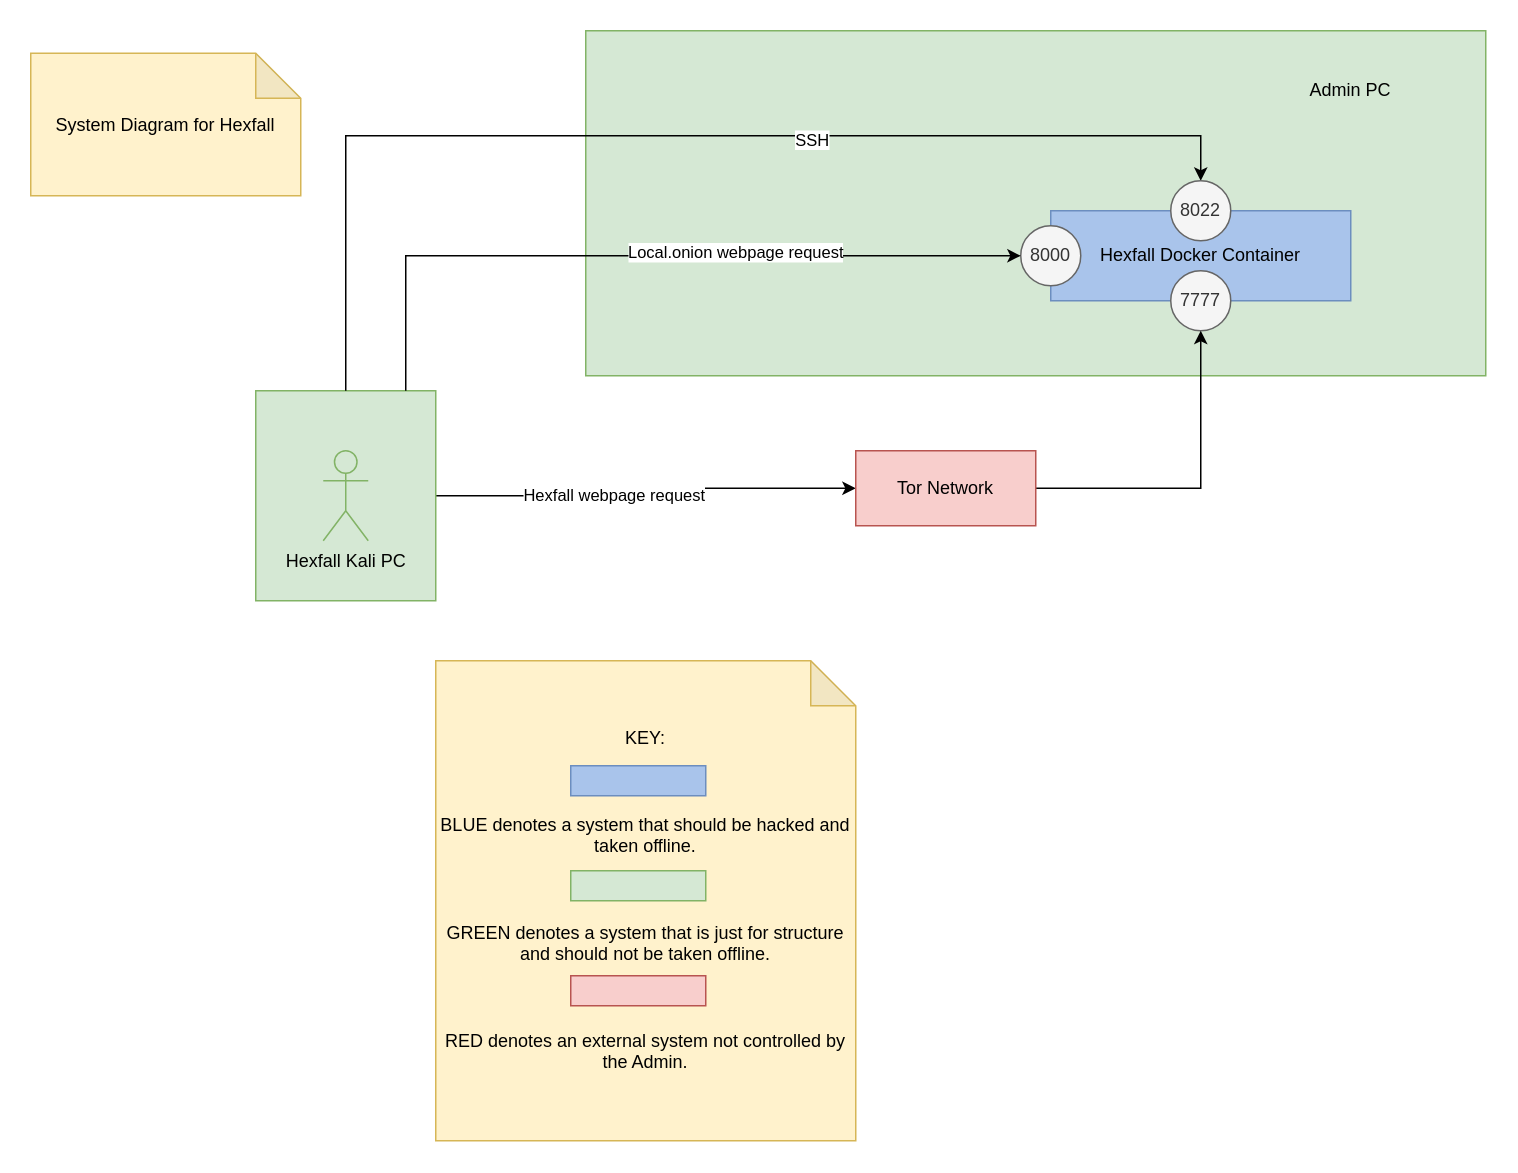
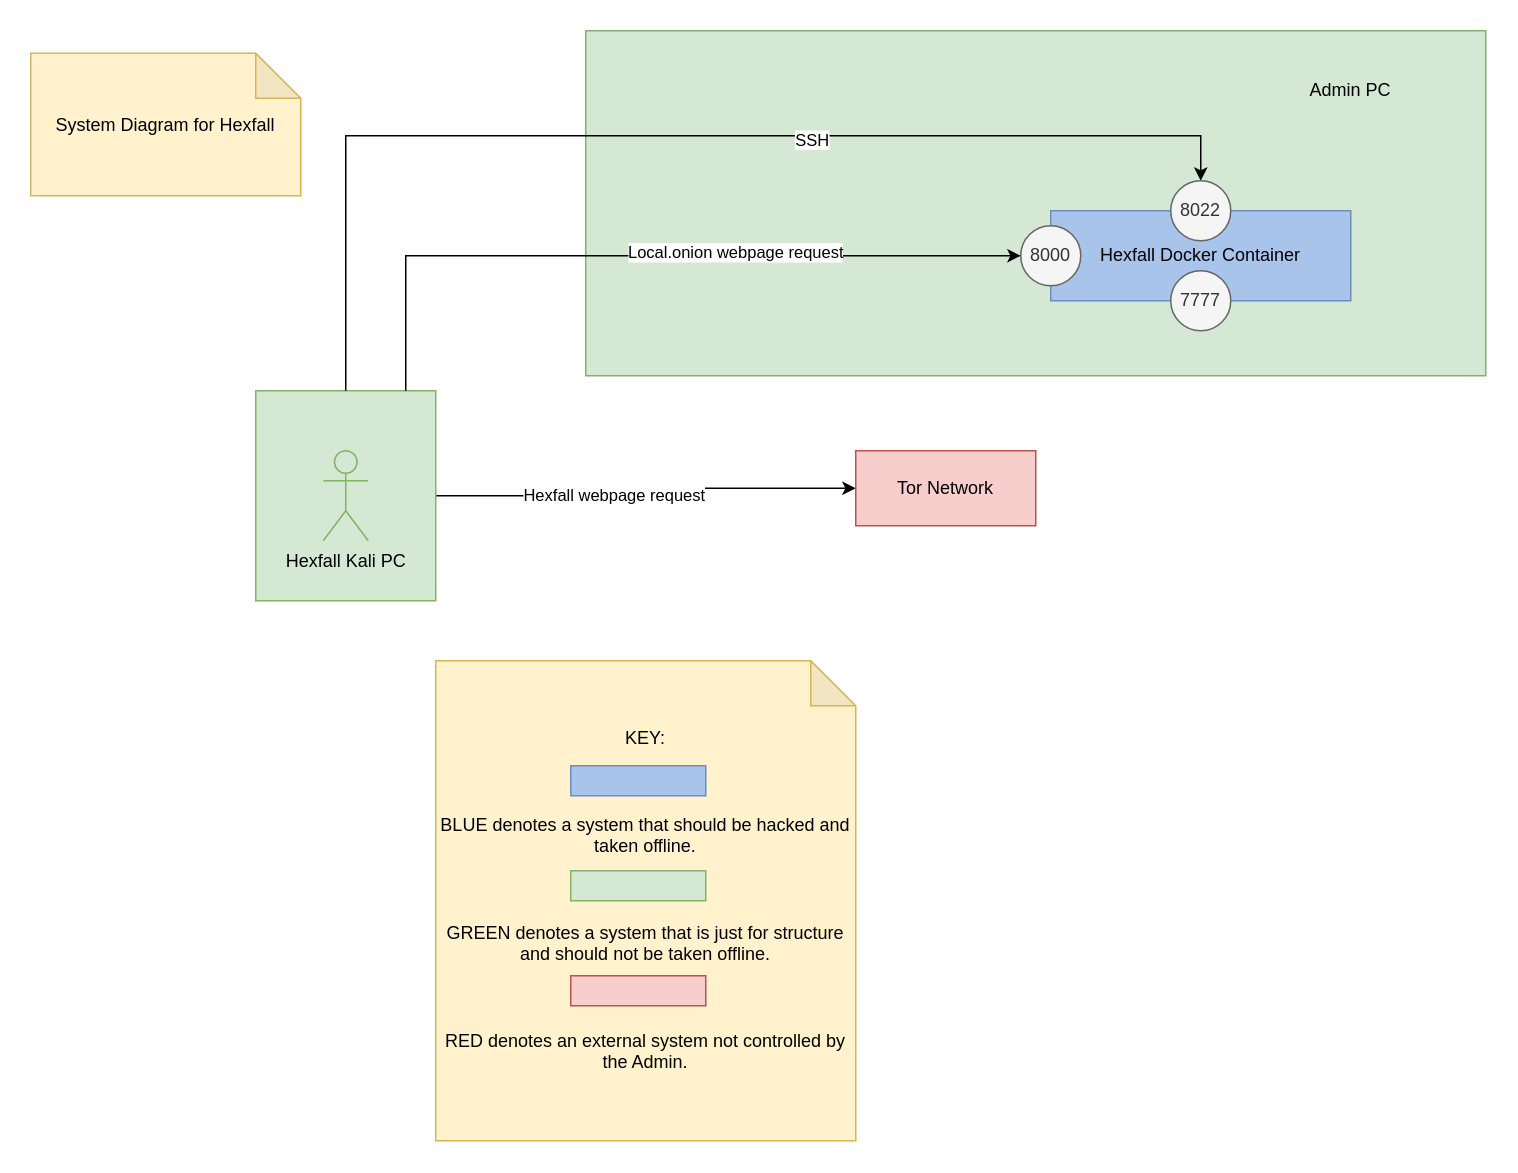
edge "Tor Network" -> "7777": removed
